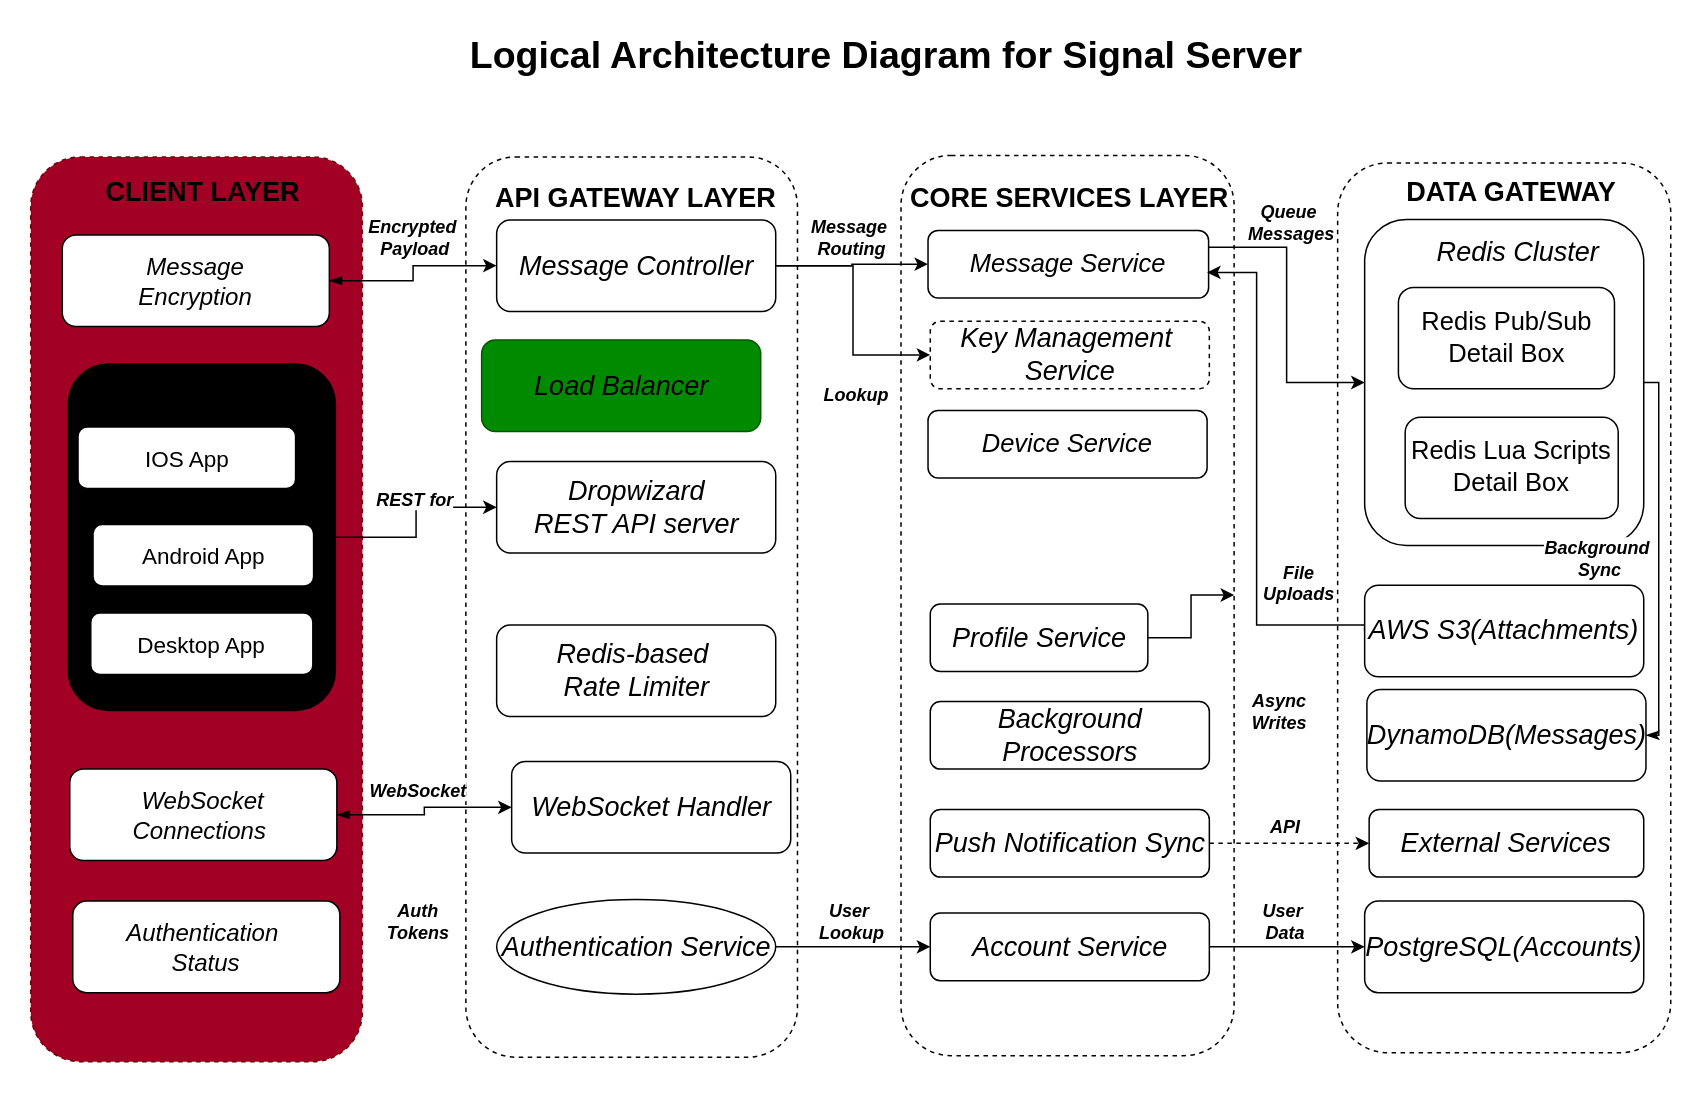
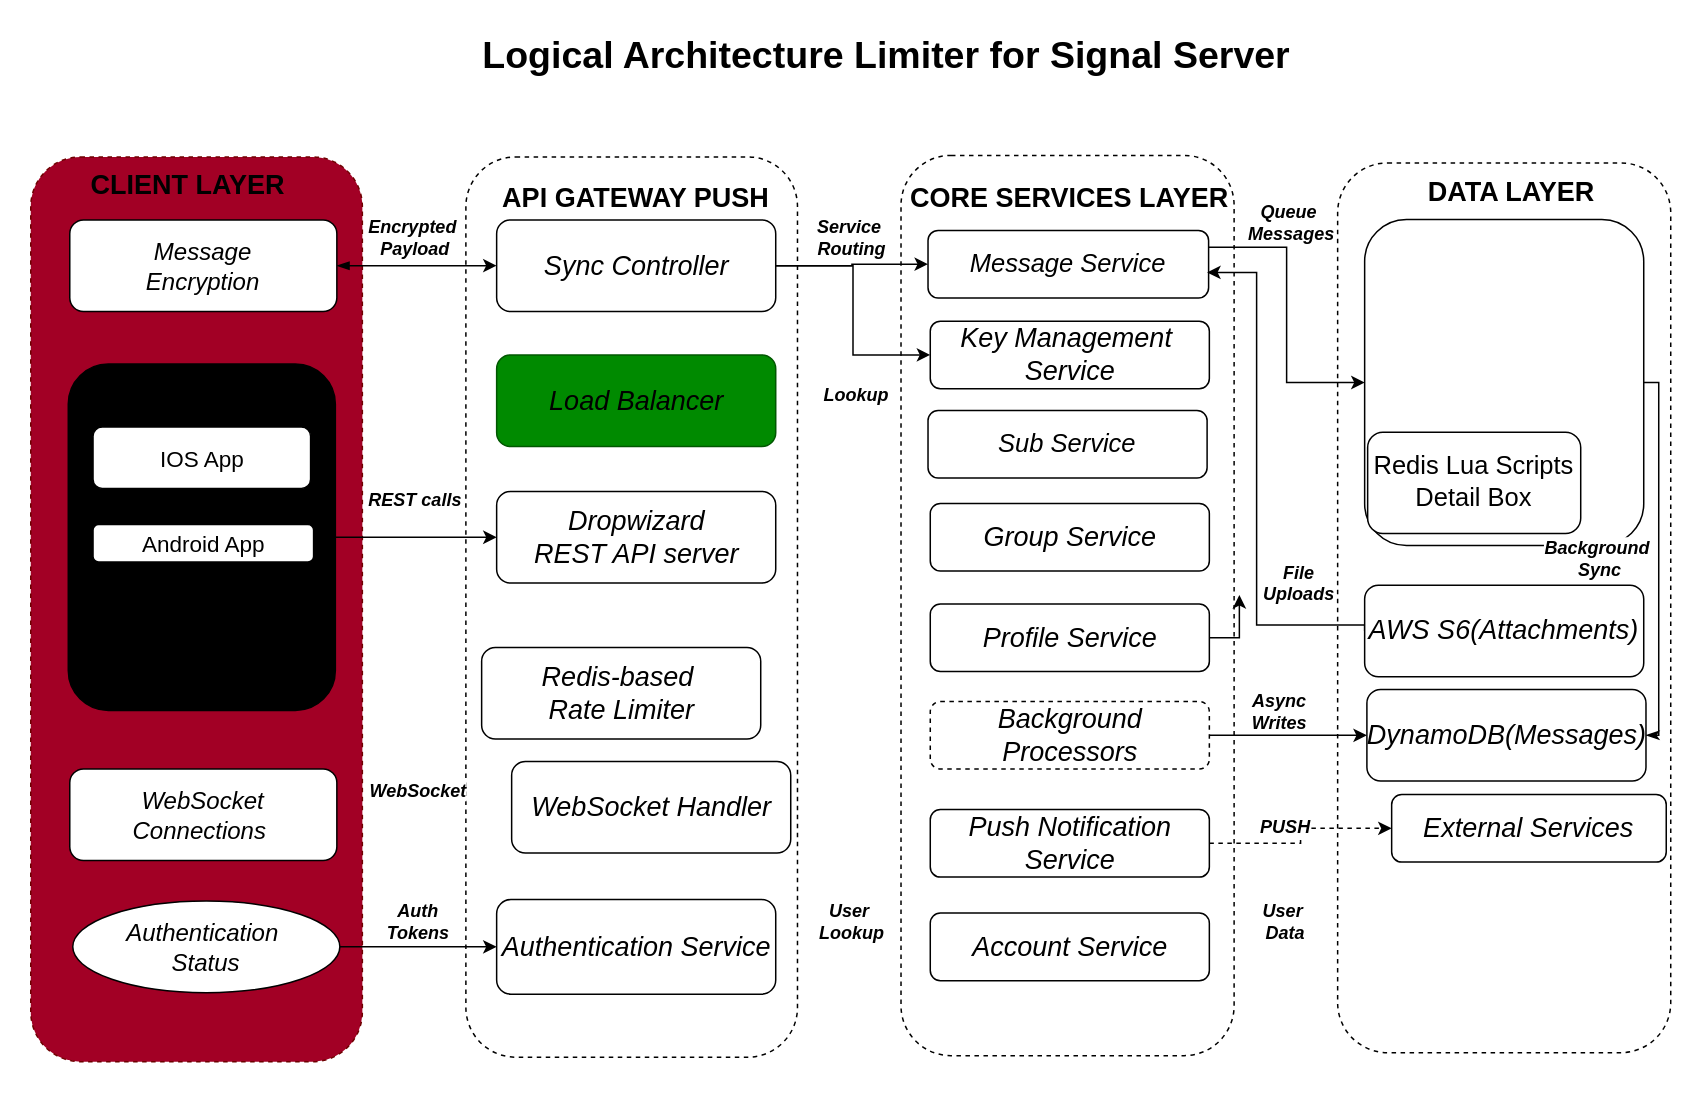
node "Logical Architecture Diagram for Signal Server": label "Logical Architecture Diagram for Signal Server" -> "Logical Architecture Limiter for Signal Server"
node "CLIENT LAYER": moved (203, 192) -> (188, 185)
node "DATA GATEWAY": label "DATA GATEWAY" -> "DATA LAYER"
node "API GATEWAY LAYER": label "API GATEWAY LAYER" -> "API GATEWAY PUSH"
node "Message Routing": label "Message Routing" -> "Service Routing"
node "Redis Cluster": removed
node "Message Controller": label "Message Controller" -> "Sync Controller"
node "Message Encryption": moved (196, 281) -> (203, 266)
node "Redis Pub/Sub Detail Box": removed
node "Key Management Service": style dashed -> solid
node "Load Balancer": moved (621, 386) -> (636, 401)
node "Device Service": label "Device Service" -> "Sub Service"
node "IOS App": moved (187, 458) -> (202, 458)
node "Redis Lua Scripts Detail Box": moved (1511, 468) -> (1474, 483)
node "REST for": label "REST for" -> "REST calls"
node "Dropwizard REST API server": moved (636, 507) -> (636, 537)
node "Group Service": added
node "Android App": size 221x62 -> 221x38
node "AWS S3(Attachments)": label "AWS S3(Attachments)" -> "AWS S6(Attachments)"
node "Profile Service": size 218x68 -> 279x68
node "Desktop App": removed
node "Redis-based Rate Limiter": moved (636, 671) -> (621, 693)
node "Background Processors": style solid -> dashed
edge "Background Processors" -> "DynamoDB(Messages)": added
edge "WebSocket Handler" -- "WebSocket Connections": removed
node "API": label "API" -> "PUSH"
node "External Services": moved (1506, 843) -> (1529, 828)
node "Push Notification Sync": label "Push Notification Sync" -> "Push Notification Service"
node "Authentication Status": shape rounded rectangle -> ellipse
edge "Authentication Status" -> "Authentication Service": added
node "Authentication Service": shape ellipse -> rounded rectangle
edge "Authentication Service" -> "Account Service": removed
edge "Account Service" -> "PostgreSQL(Accounts)": removed
node "PostgreSQL(Accounts)": removed
